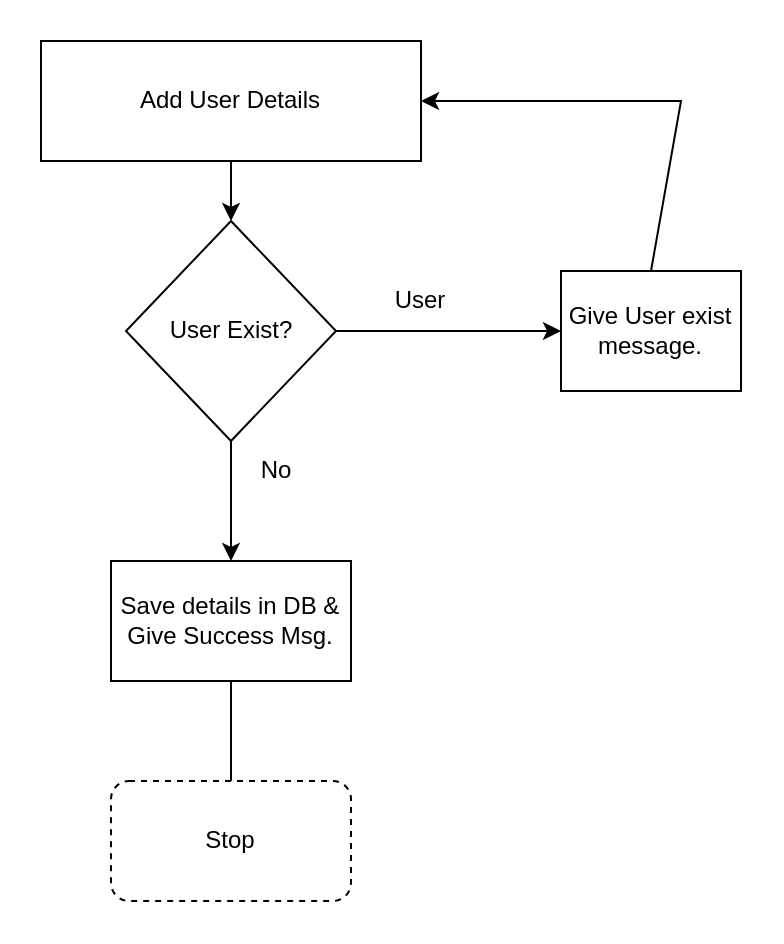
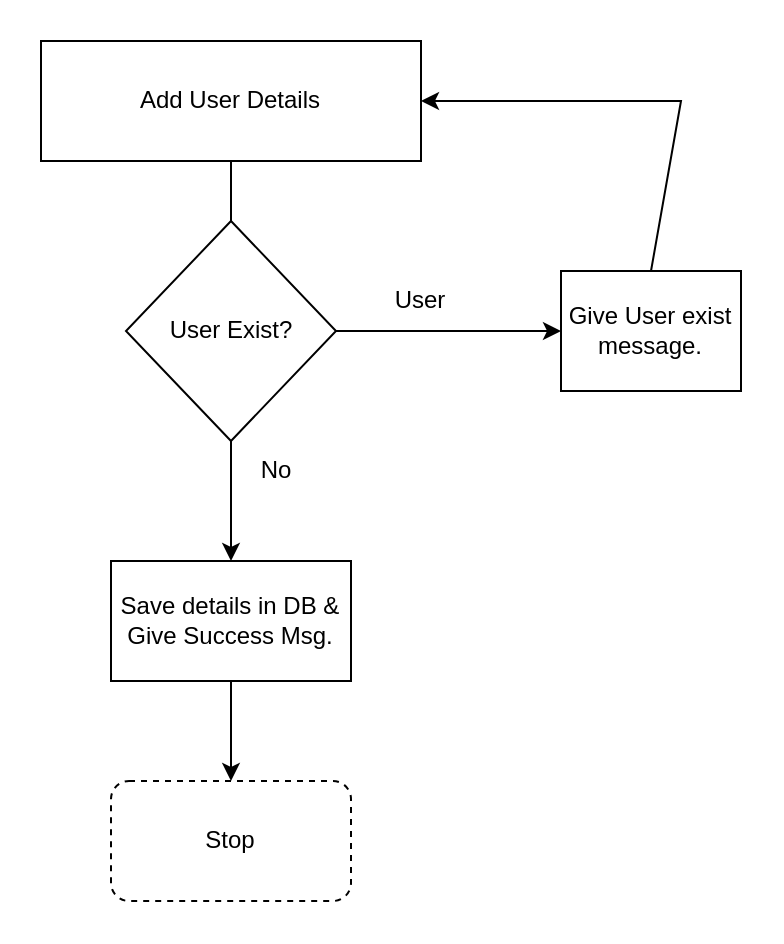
edge "Add User Details" -> "User Exist?": arrowhead classic -> none
edge "Save details in DB & Give Success Msg." -- "Stop": arrowhead none -> classic
